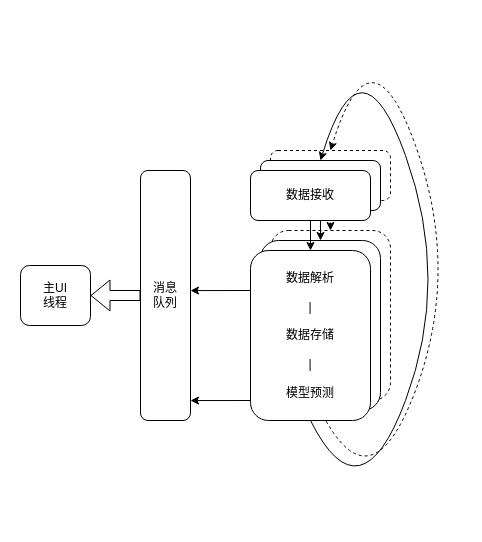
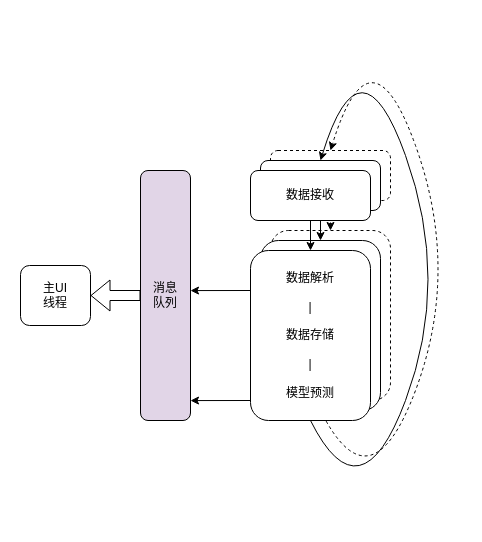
node "消息 队列": fillcolor #ffffff -> #e1d5e7
